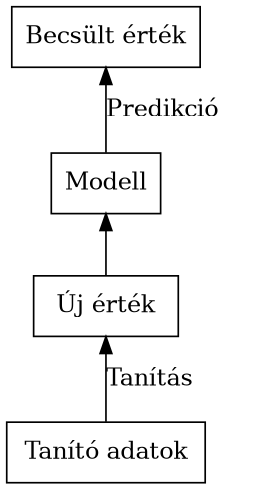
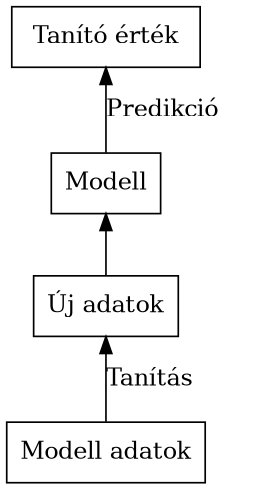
node "Becsült érték": label "Becsült érték" -> "Tanító érték"
node "Új érték": label "Új érték" -> "Új adatok"
node "Tanító adatok": label "Tanító adatok" -> "Modell adatok"
